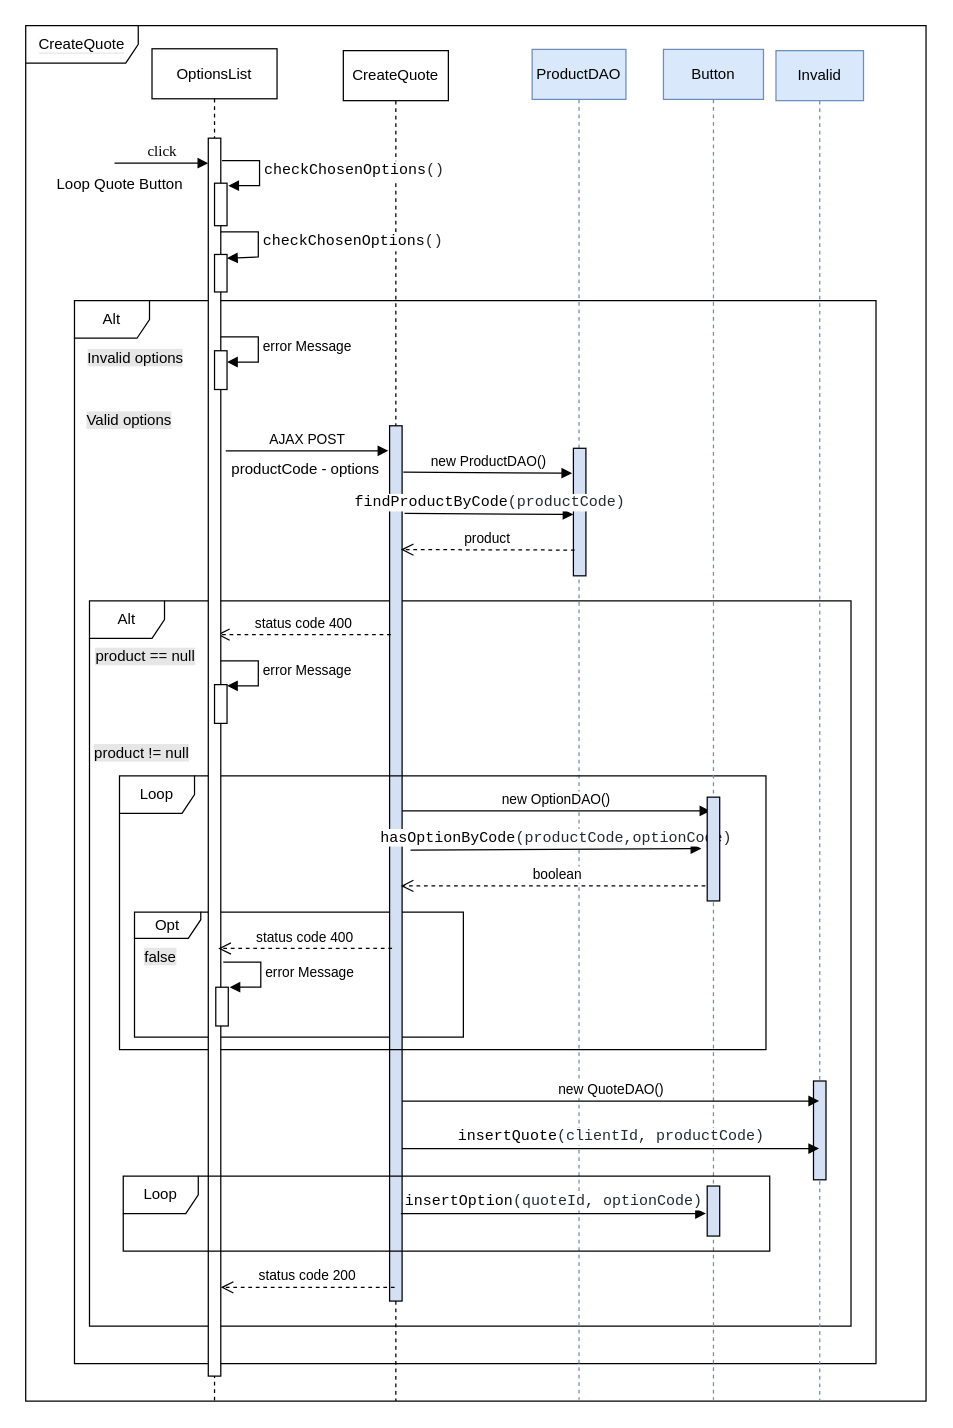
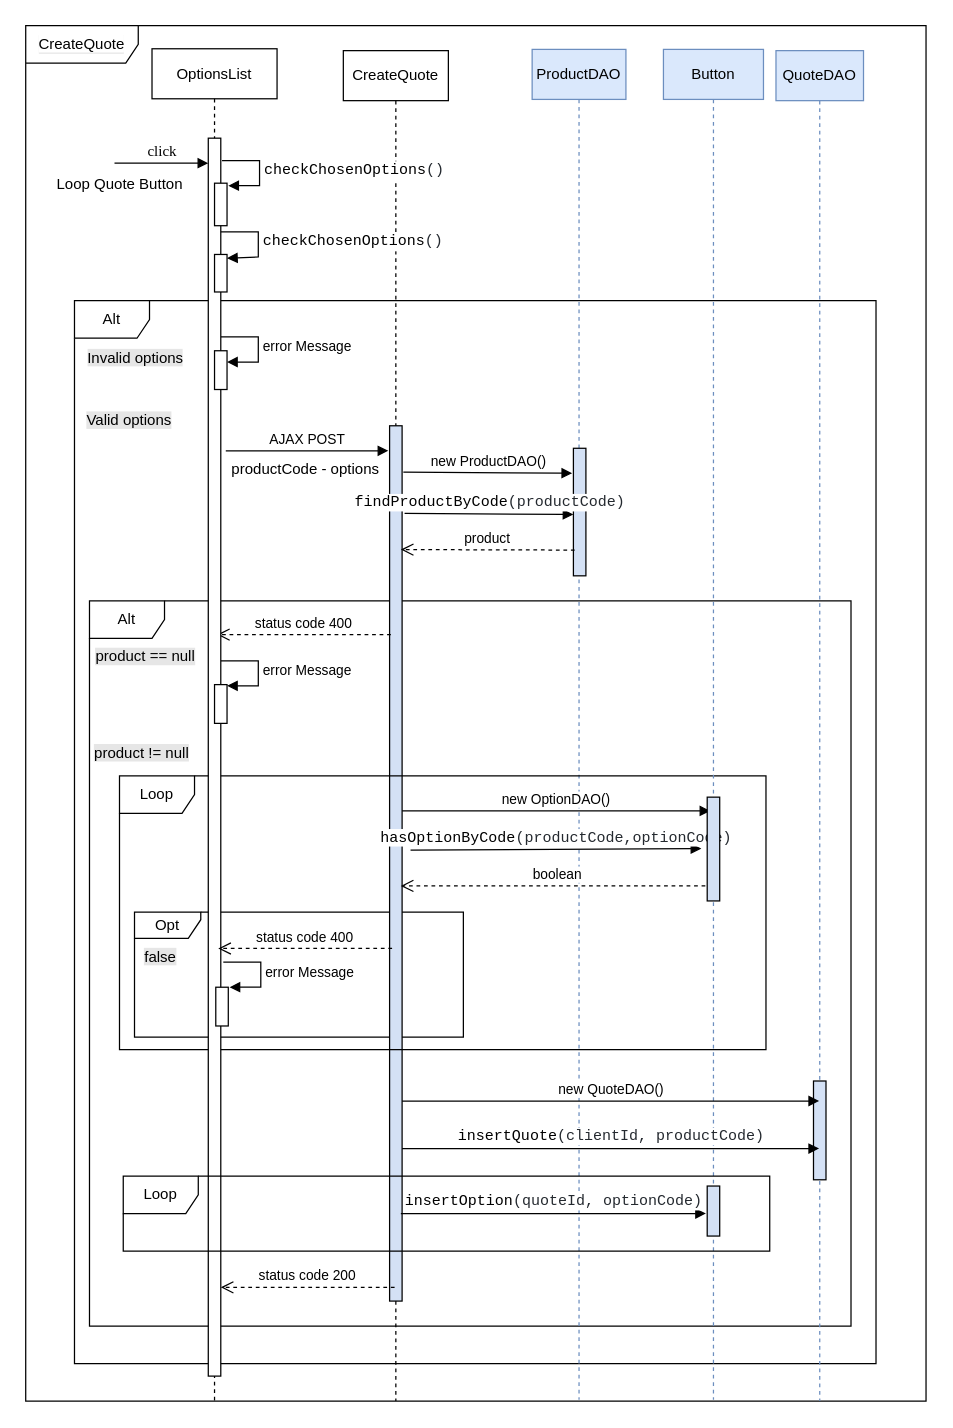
node "Invalid": label "Invalid" -> "QuoteDAO"
